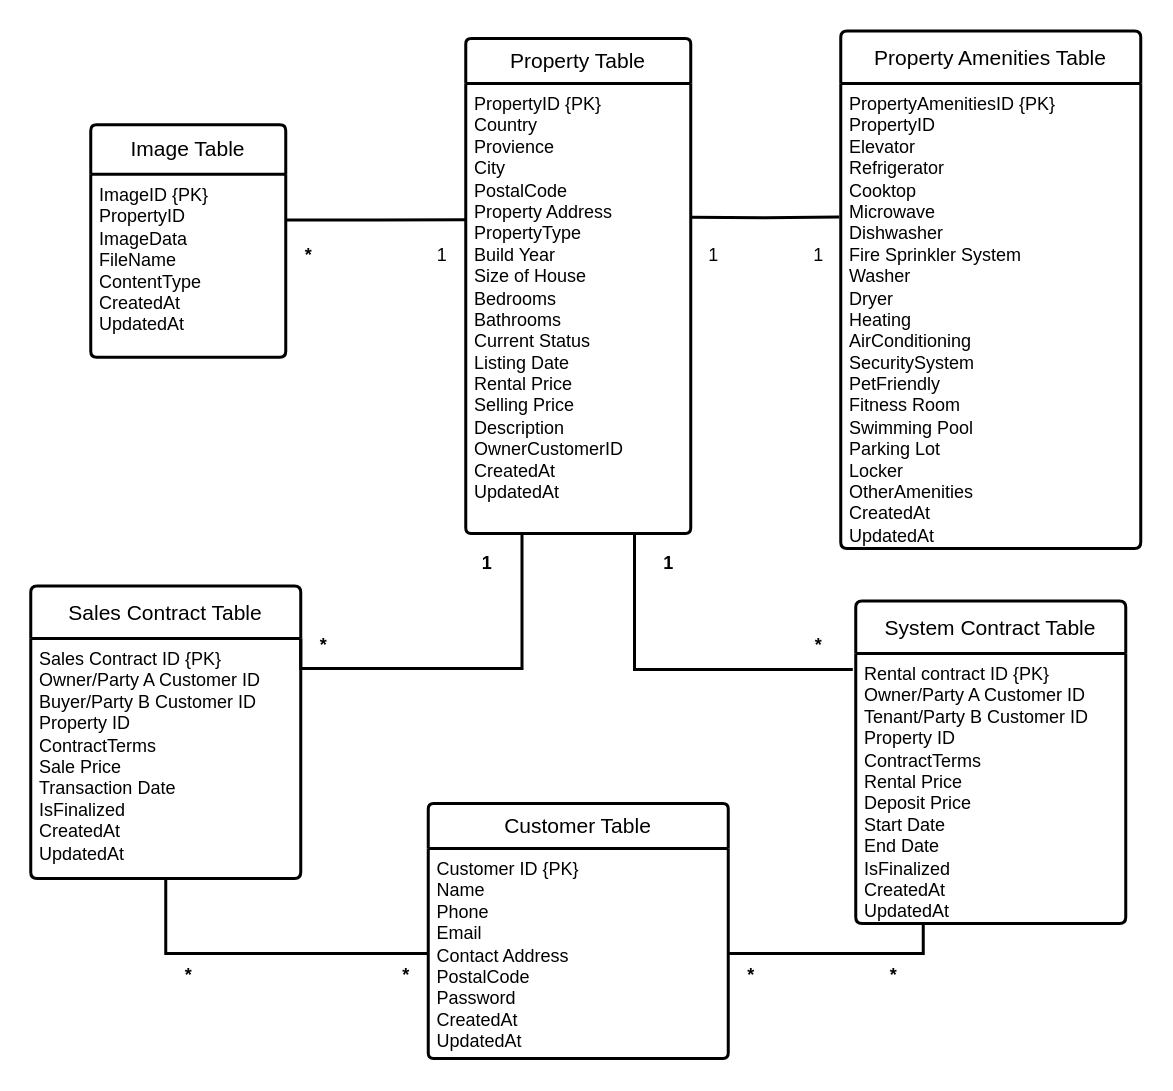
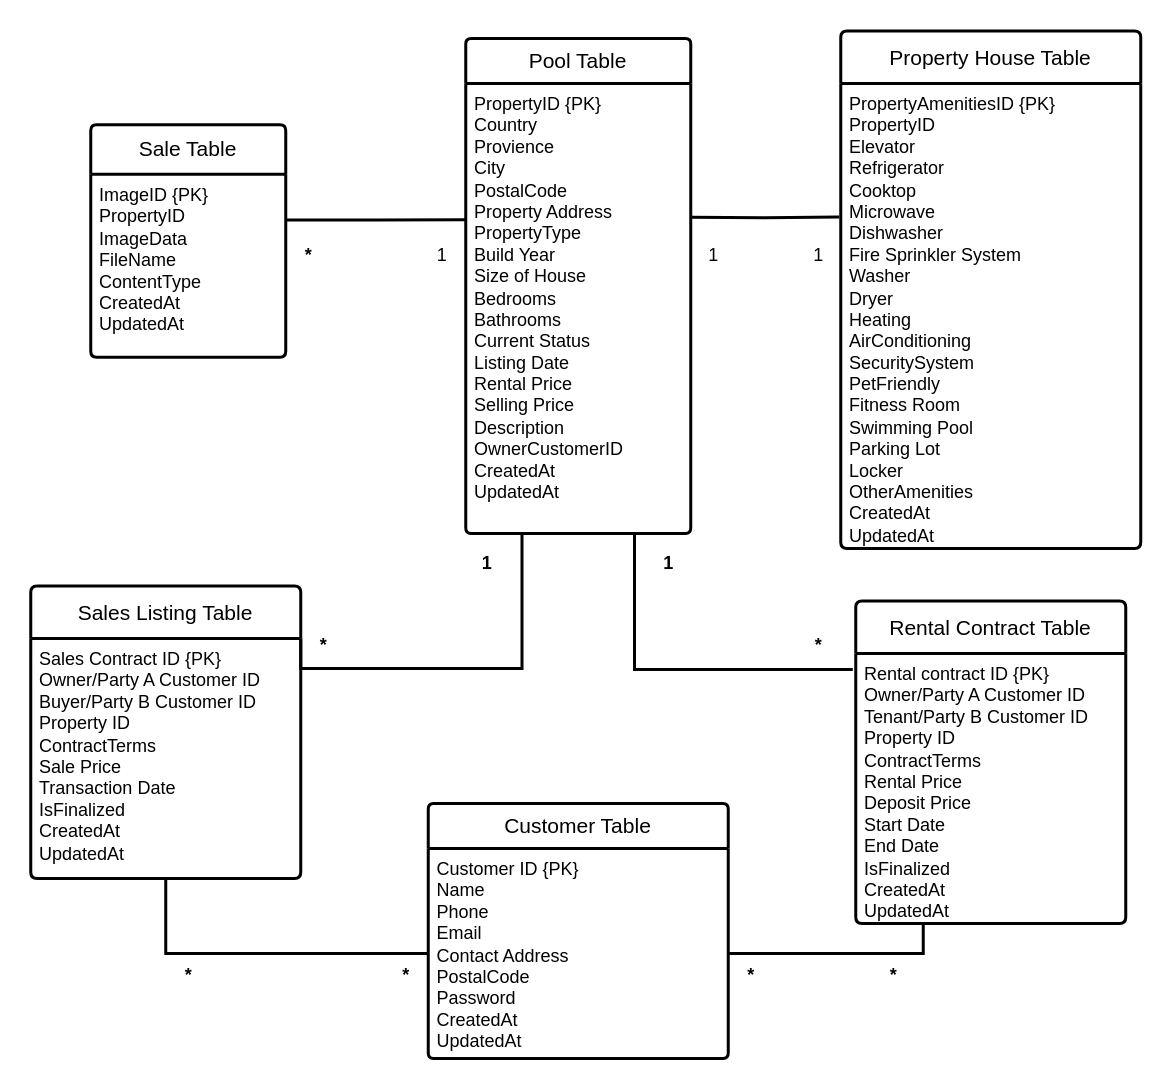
node "Property Amenities Table": label "Property Amenities Table" -> "Property House Table"
node "Property Table": label "Property Table" -> "Pool Table"
node "Image Table": label "Image Table" -> "Sale Table"
node "Sales Contract Table": label "Sales Contract Table" -> "Sales Listing Table"
node "System Contract Table": label "System Contract Table" -> "Rental Contract Table"
